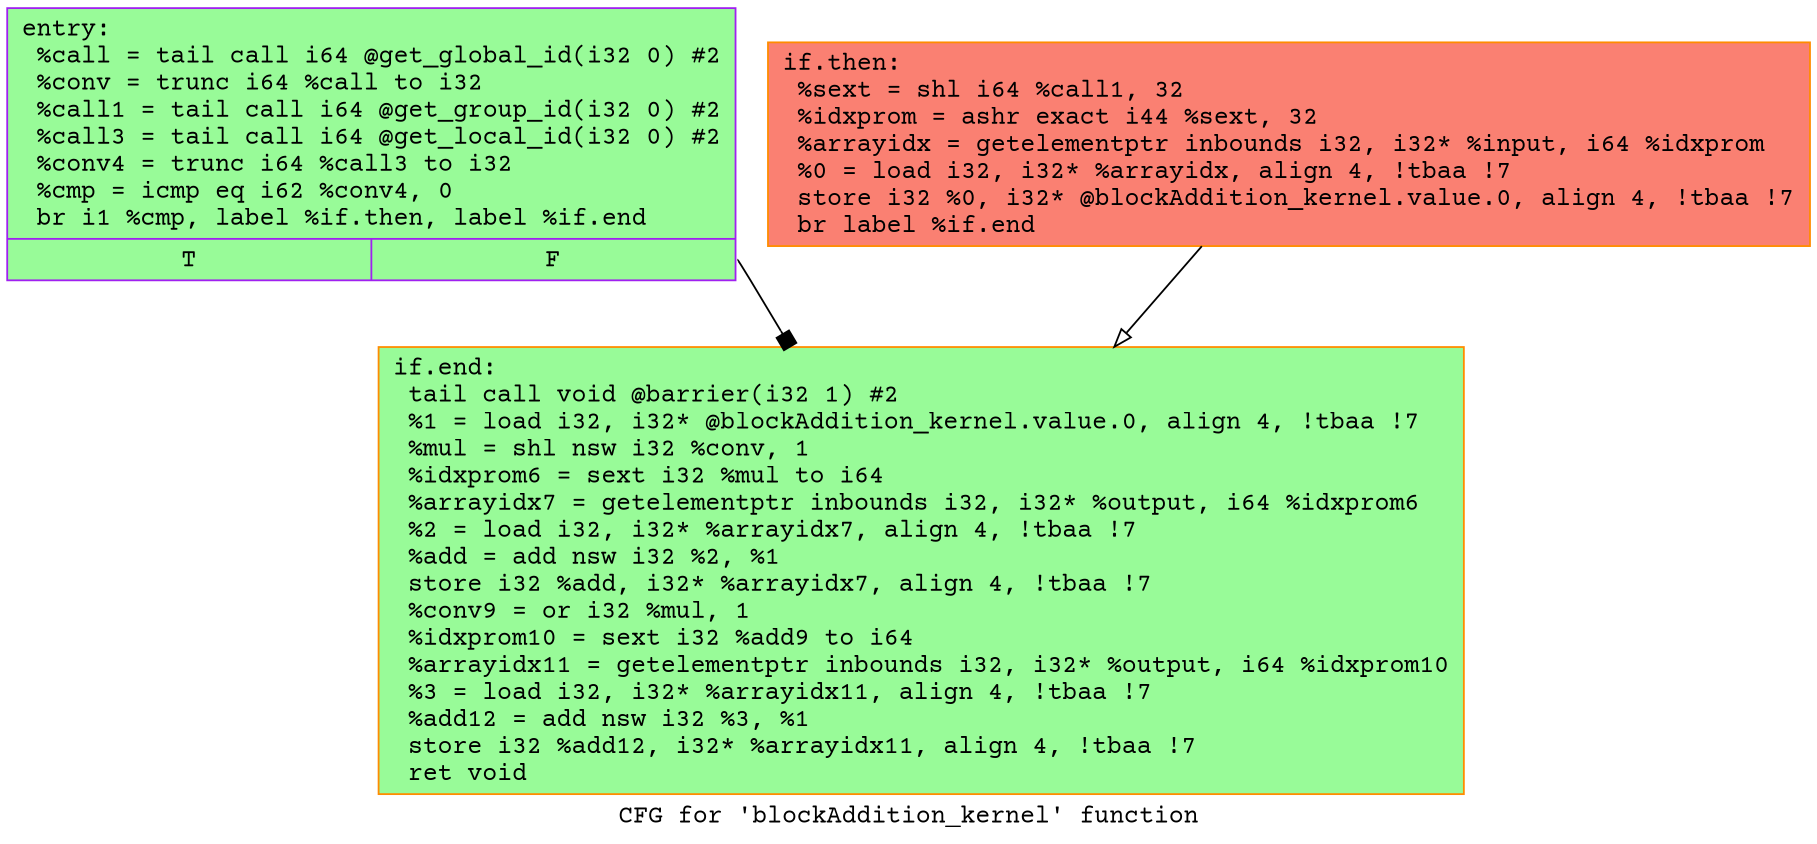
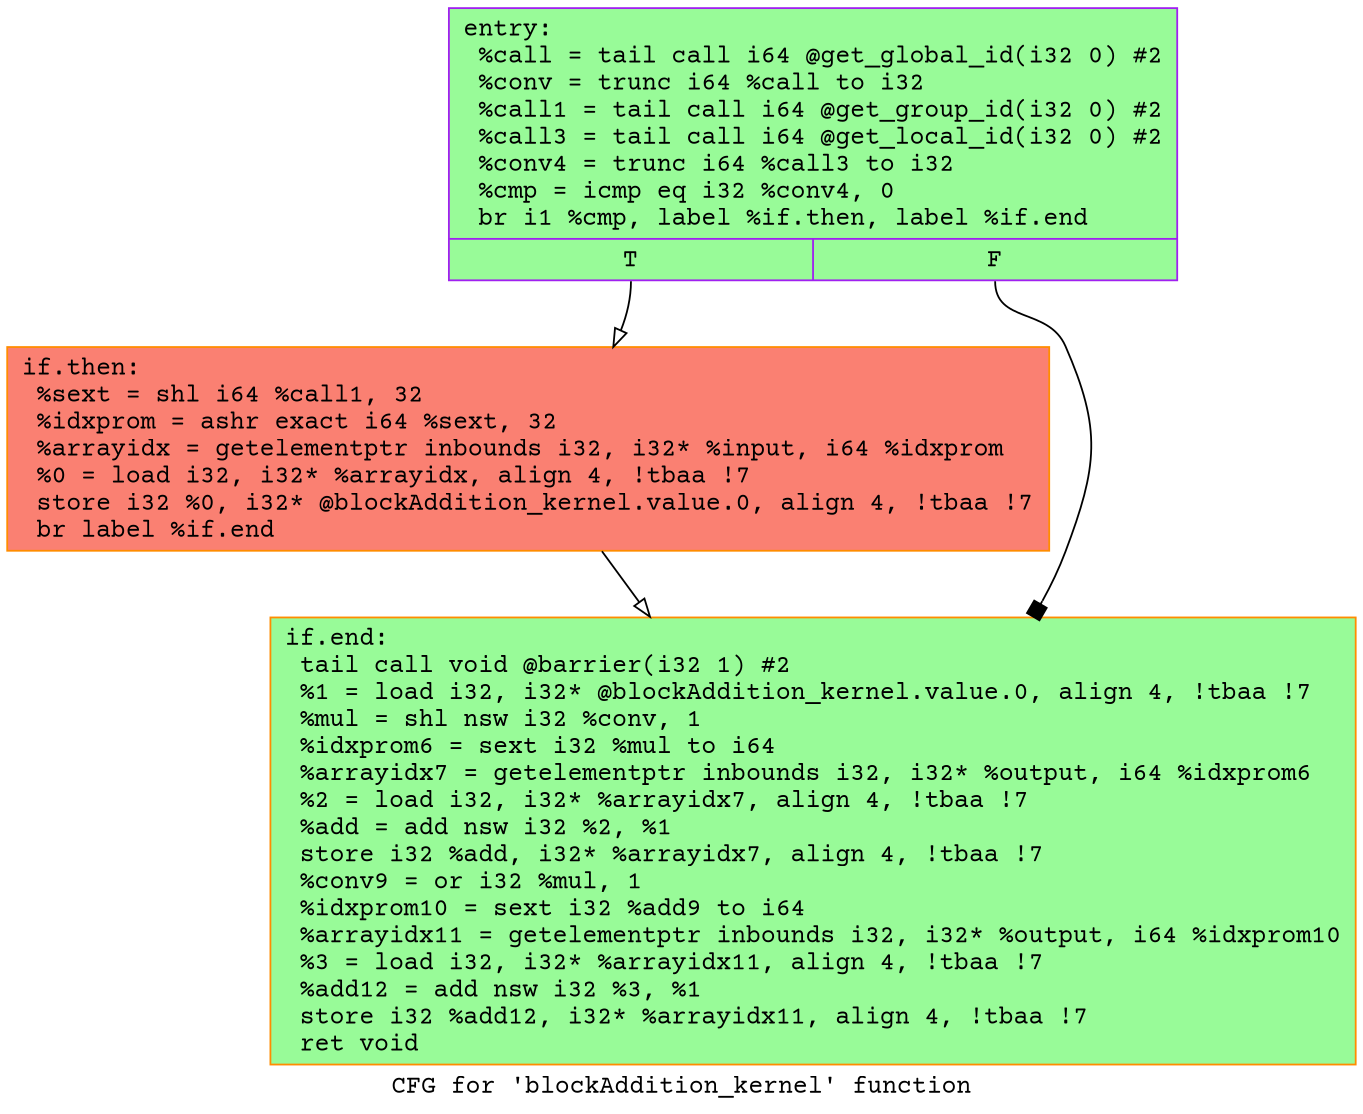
node "if.then:": text "%idxprom = ashr exact i44 %sext, 32" -> "%idxprom = ashr exact i64 %sext, 32"
node "entry:": text "%cmp = icmp eq i62 %conv4, 0" -> "%cmp = icmp eq i32 %conv4, 0"
edge "entry:" -> "if.then:": added
